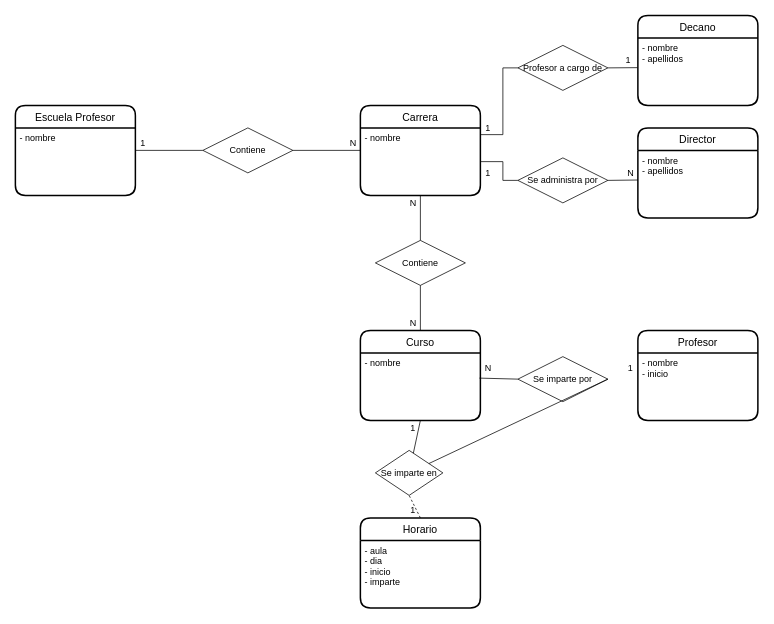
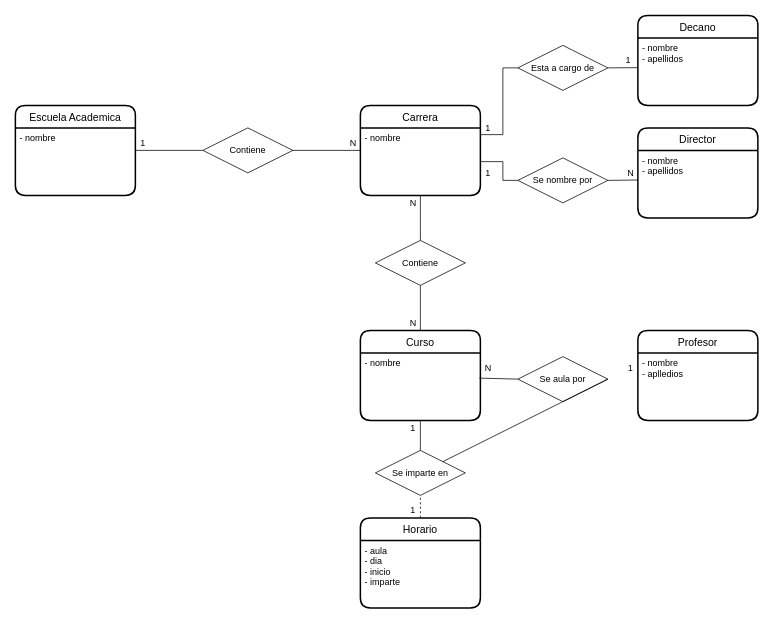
node "Profesor a cargo de": label "Profesor a cargo de" -> "Esta a cargo de"
node "Escuela Profesor": label "Escuela Profesor" -> "Escuela Academica"
node "Se administra por": label "Se administra por" -> "Se nombre por"
node "- nombre - inicio": label "- nombre - inicio" -> "- nombre - aplledios"
node "Se imparte por": label "Se imparte por" -> "Se aula por"
node "Se imparte en": size 68x45 -> 90x45
